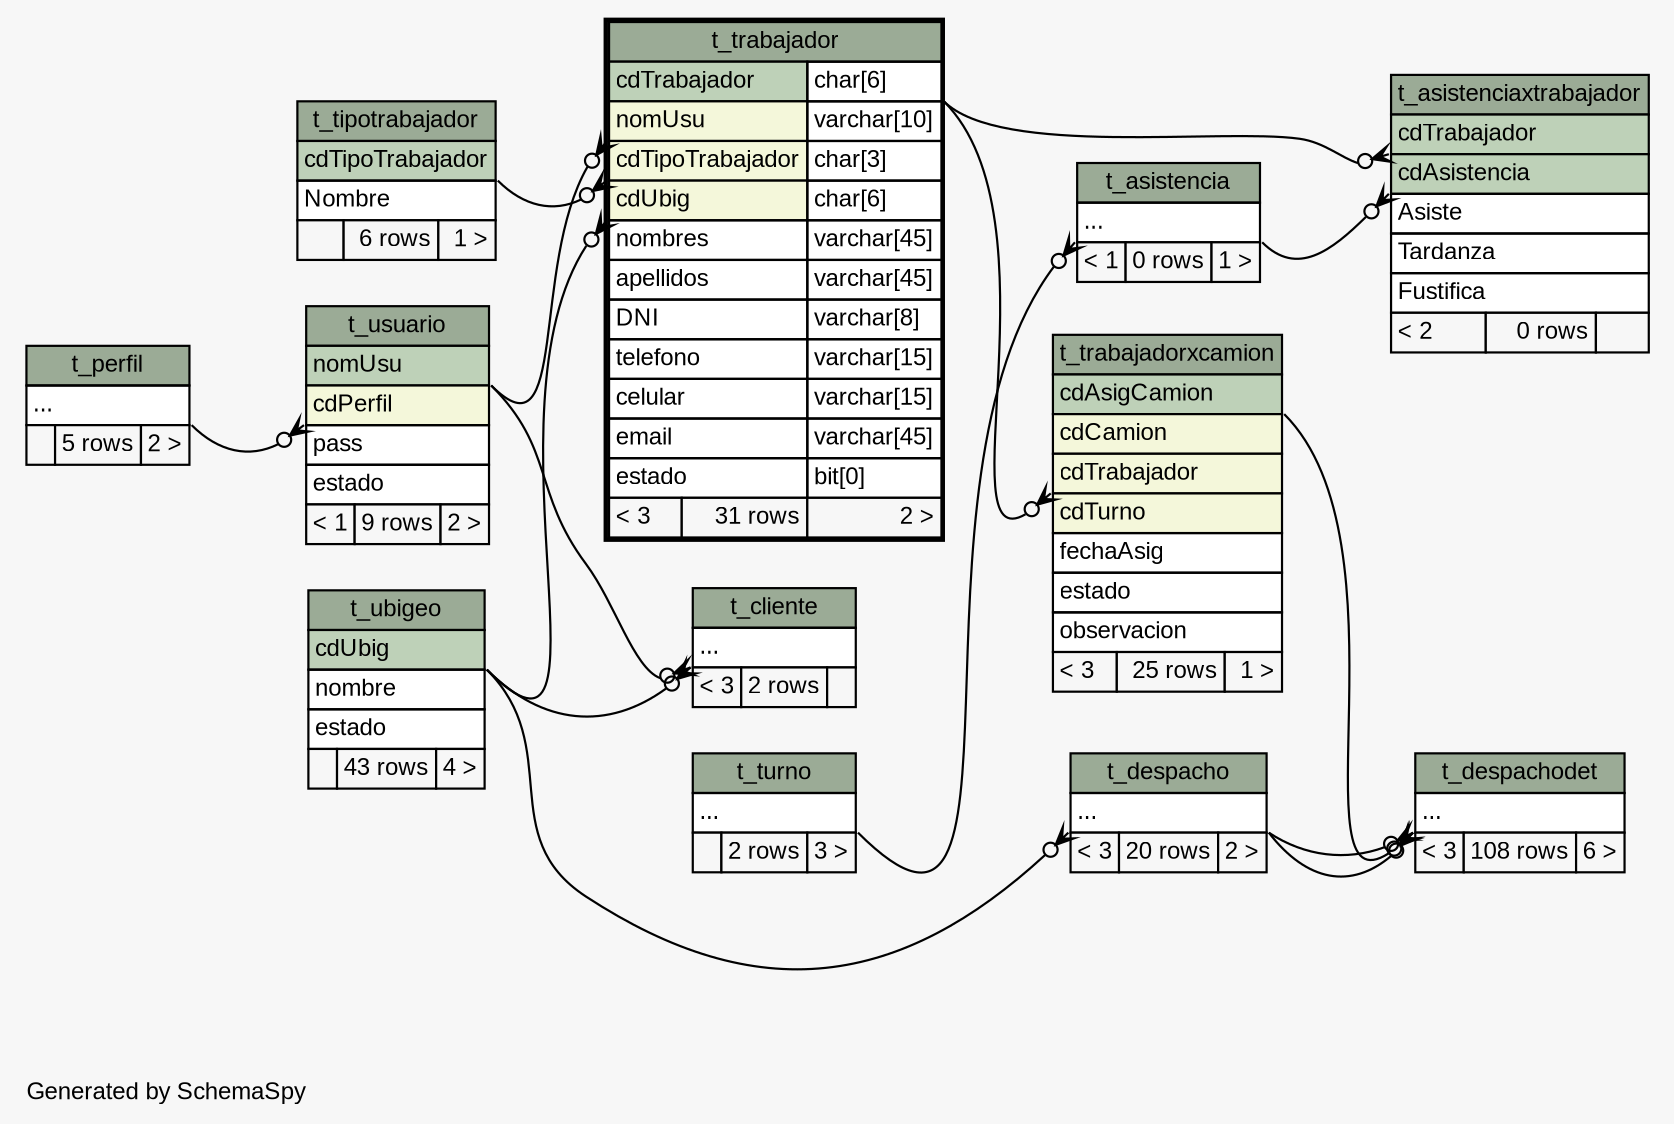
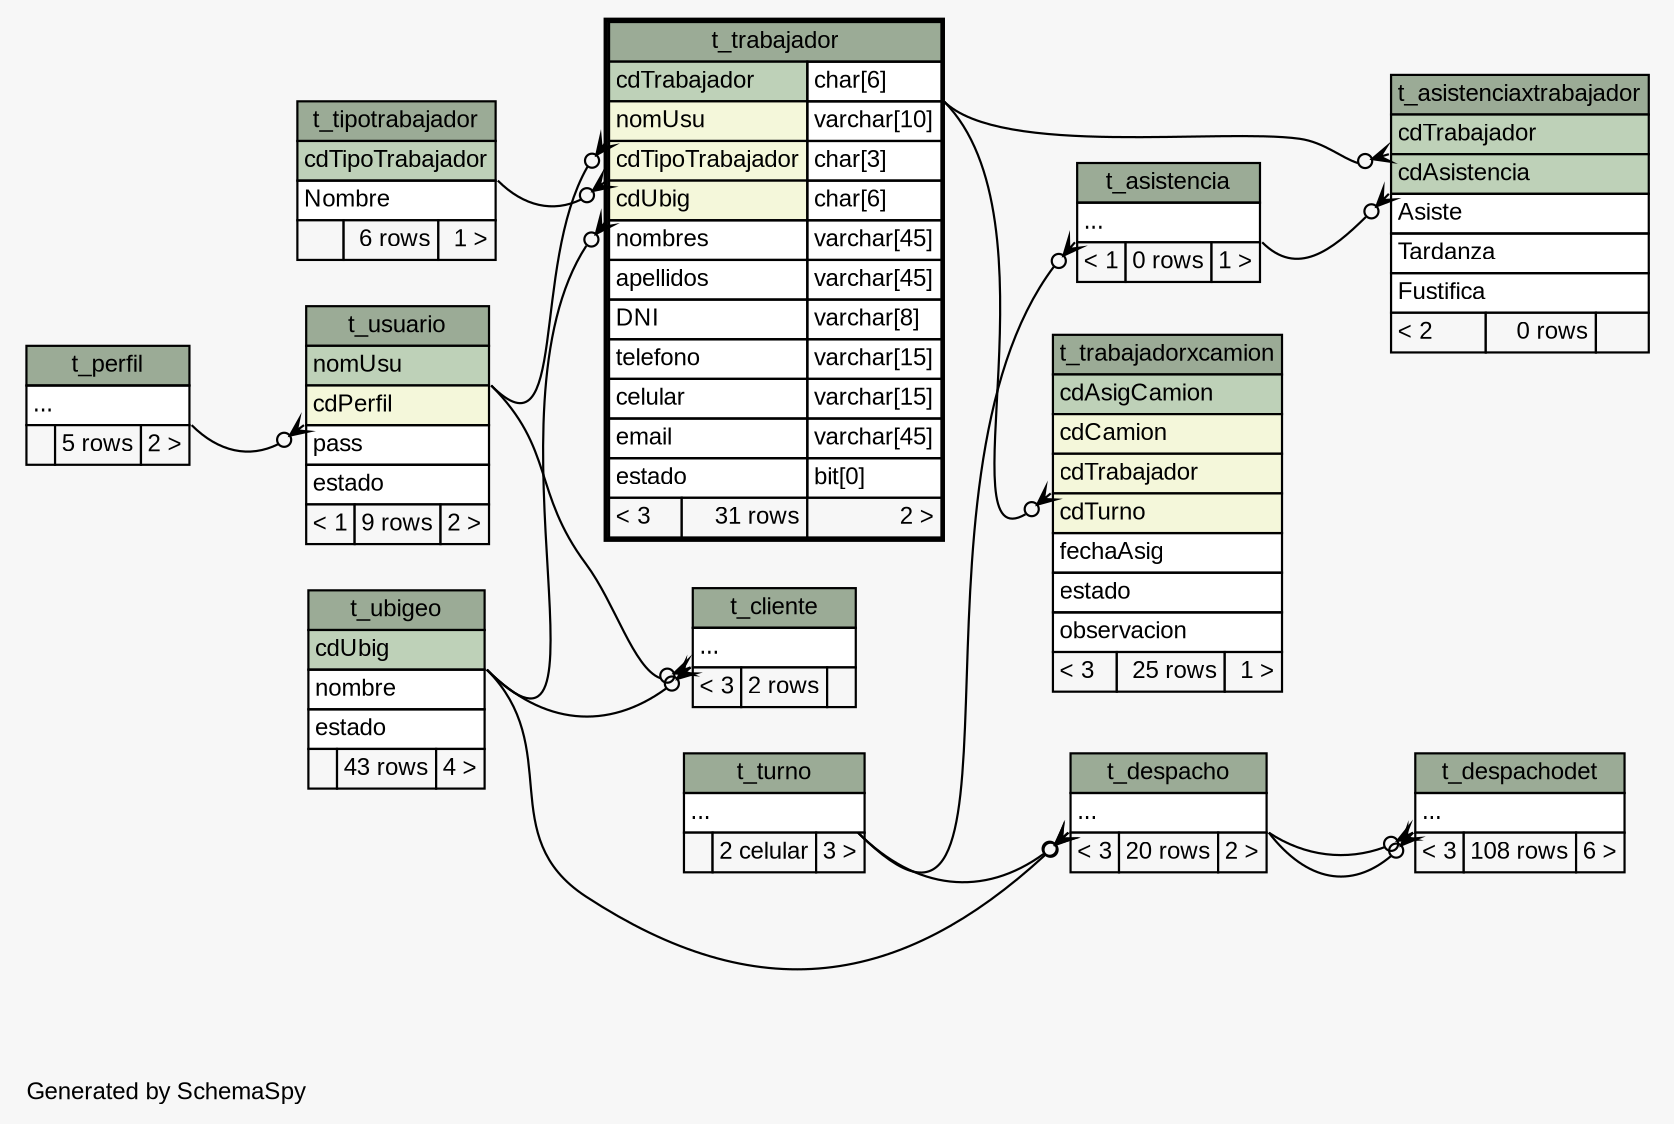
edge "t_trabajadorxcamion" -> "t_despachodet": removed
node "t_turno": text "2 rows" -> "2 celular"
edge "t_turno" -> "t_despacho": added
